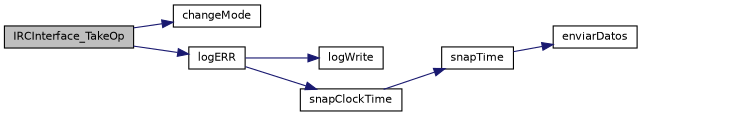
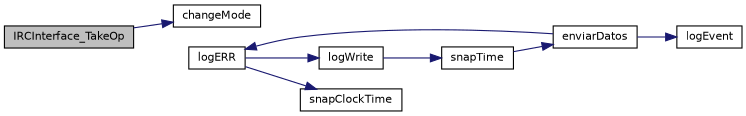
node "logEvent": added
edge "IRCInterface_TakeOp" -> "logERR": now "enviarDatos" -> "logERR"
edge "snapClockTime" -> "snapTime": now "logWrite" -> "snapTime"
